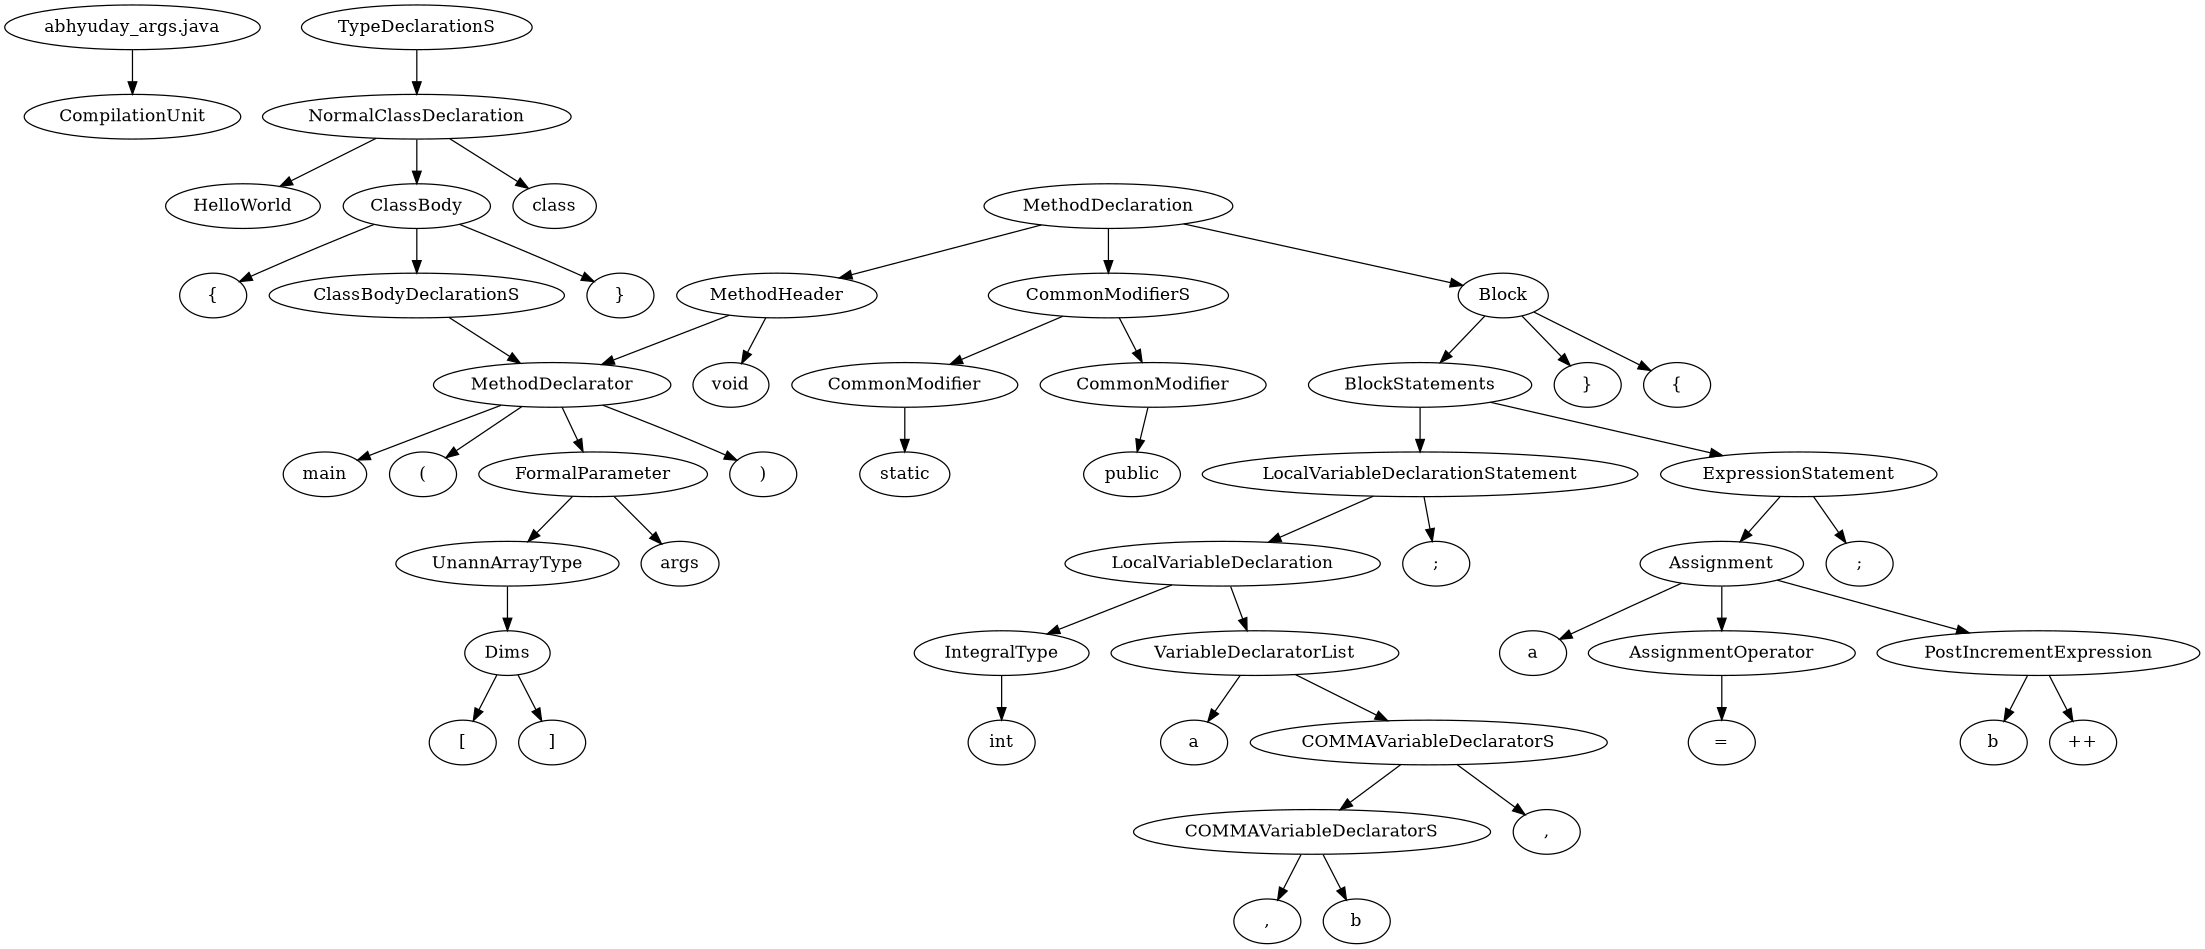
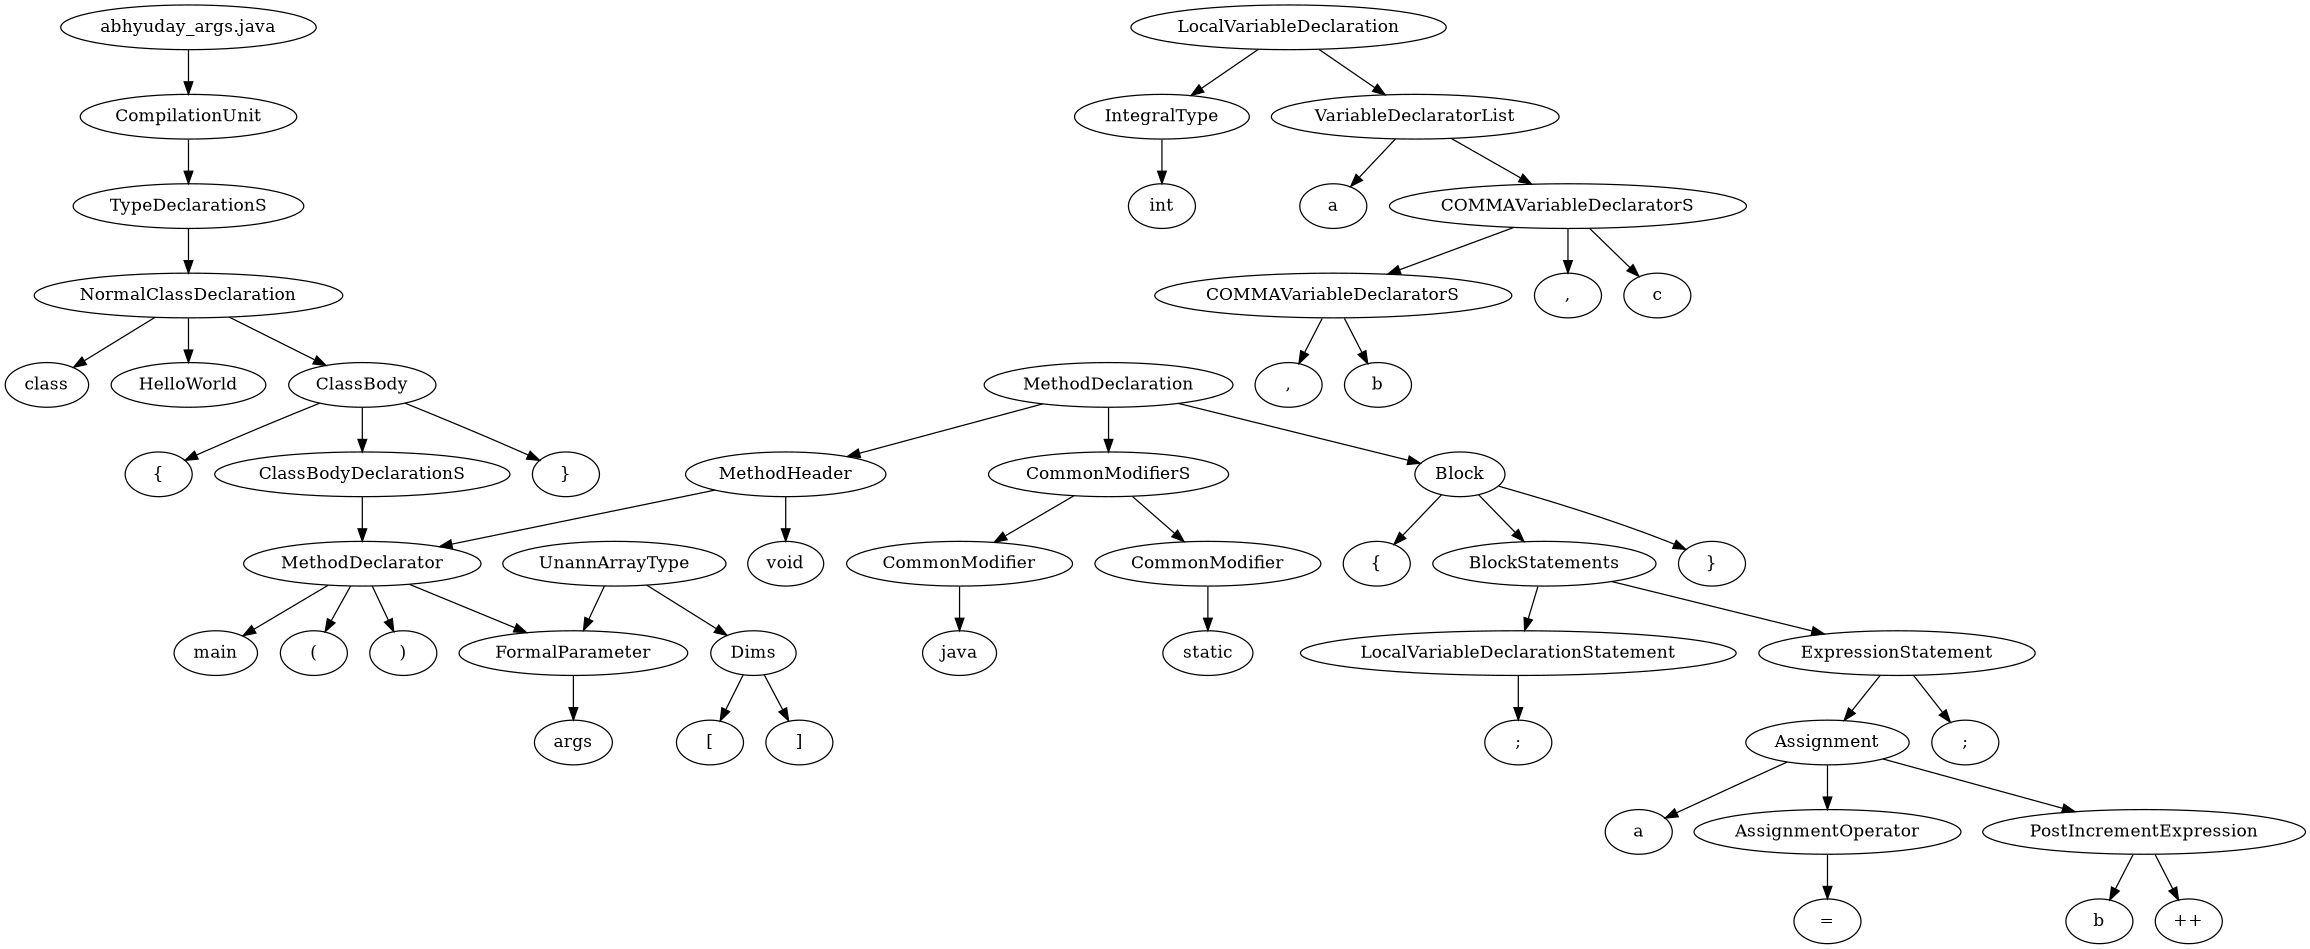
edge "CompilationUnit" -> "TypeDeclarationS": added
node "c": added
node "public": label "public" -> "java"
edge "FormalParameter" -> "UnannArrayType": reversed
edge "LocalVariableDeclarationStatement" -> "LocalVariableDeclaration": removed
